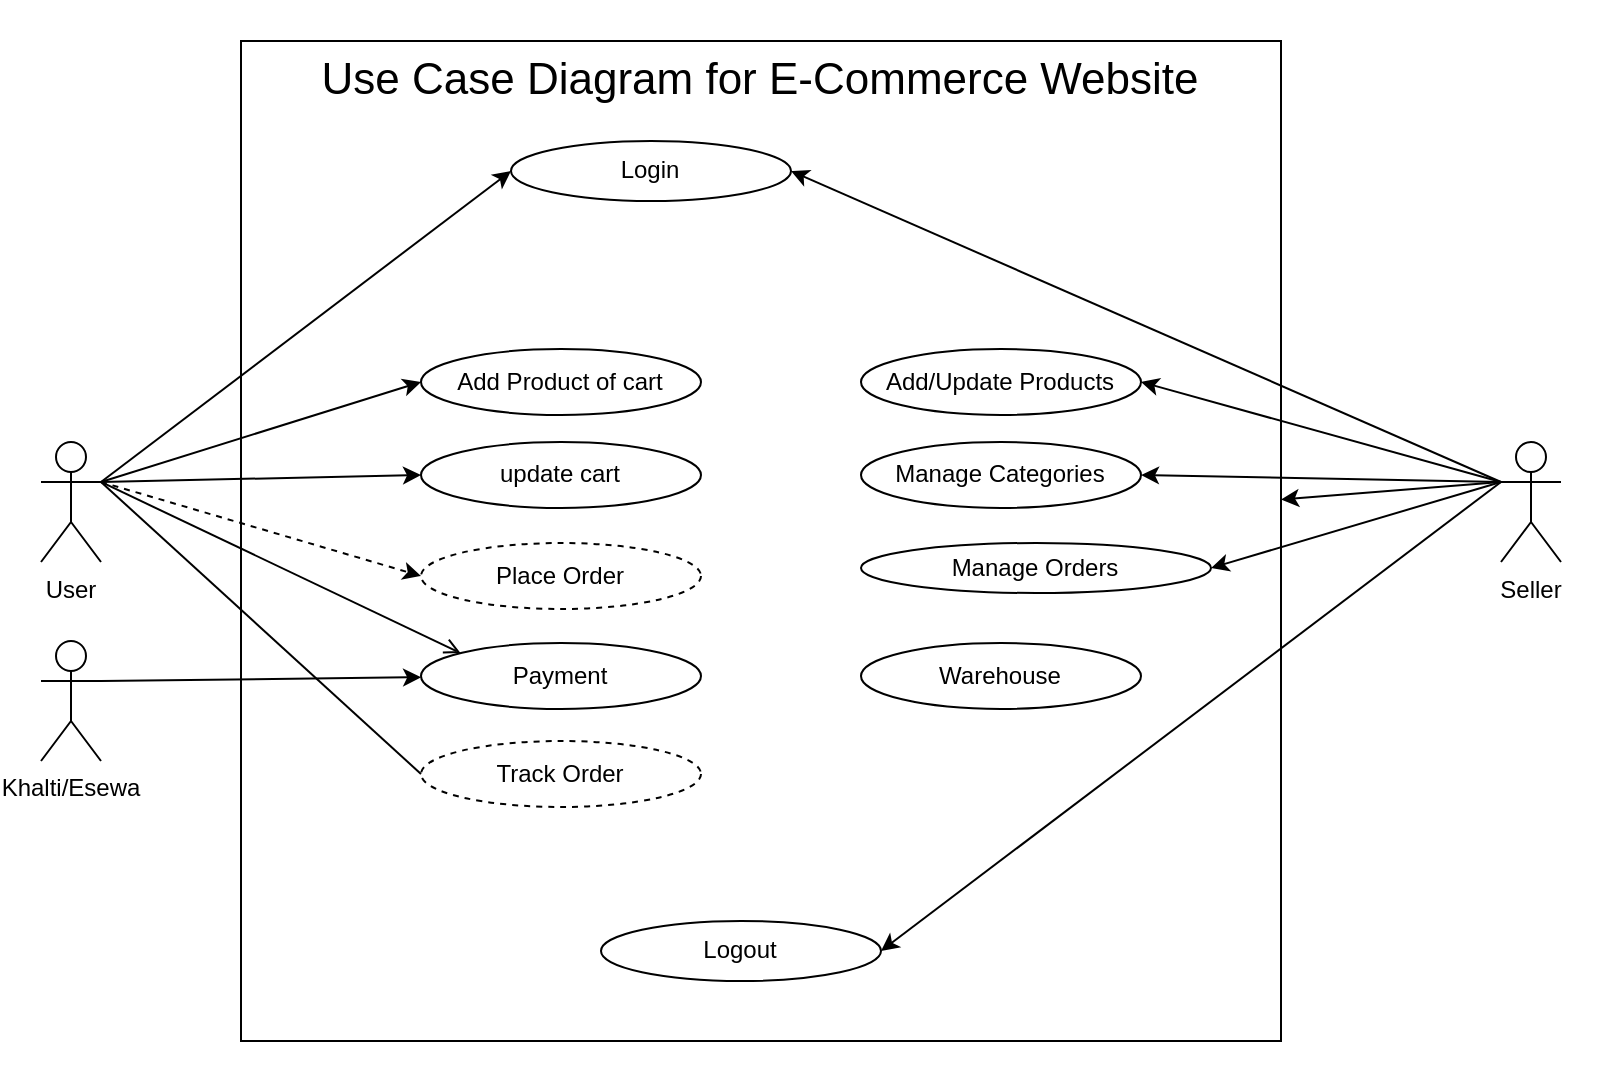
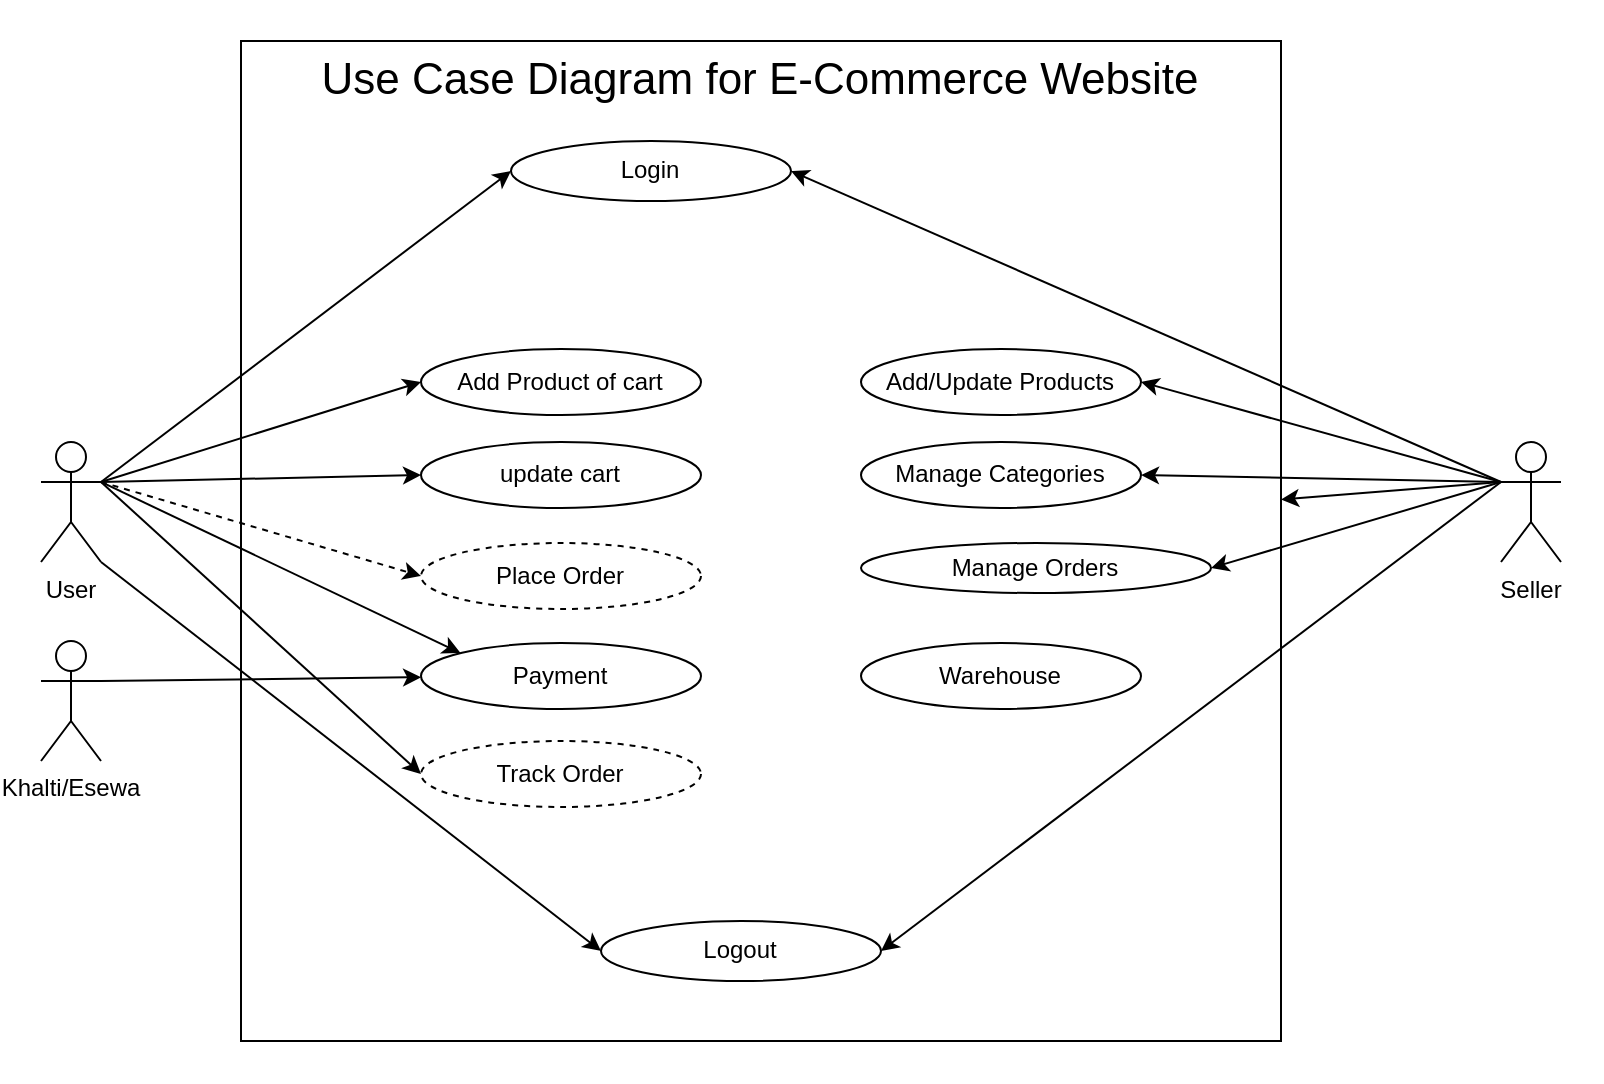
edge "User" -> "Payment": arrowhead open -> classic
edge "User" -- "Track Order": arrowhead none -> classic
edge "User" -> "Logout": added
